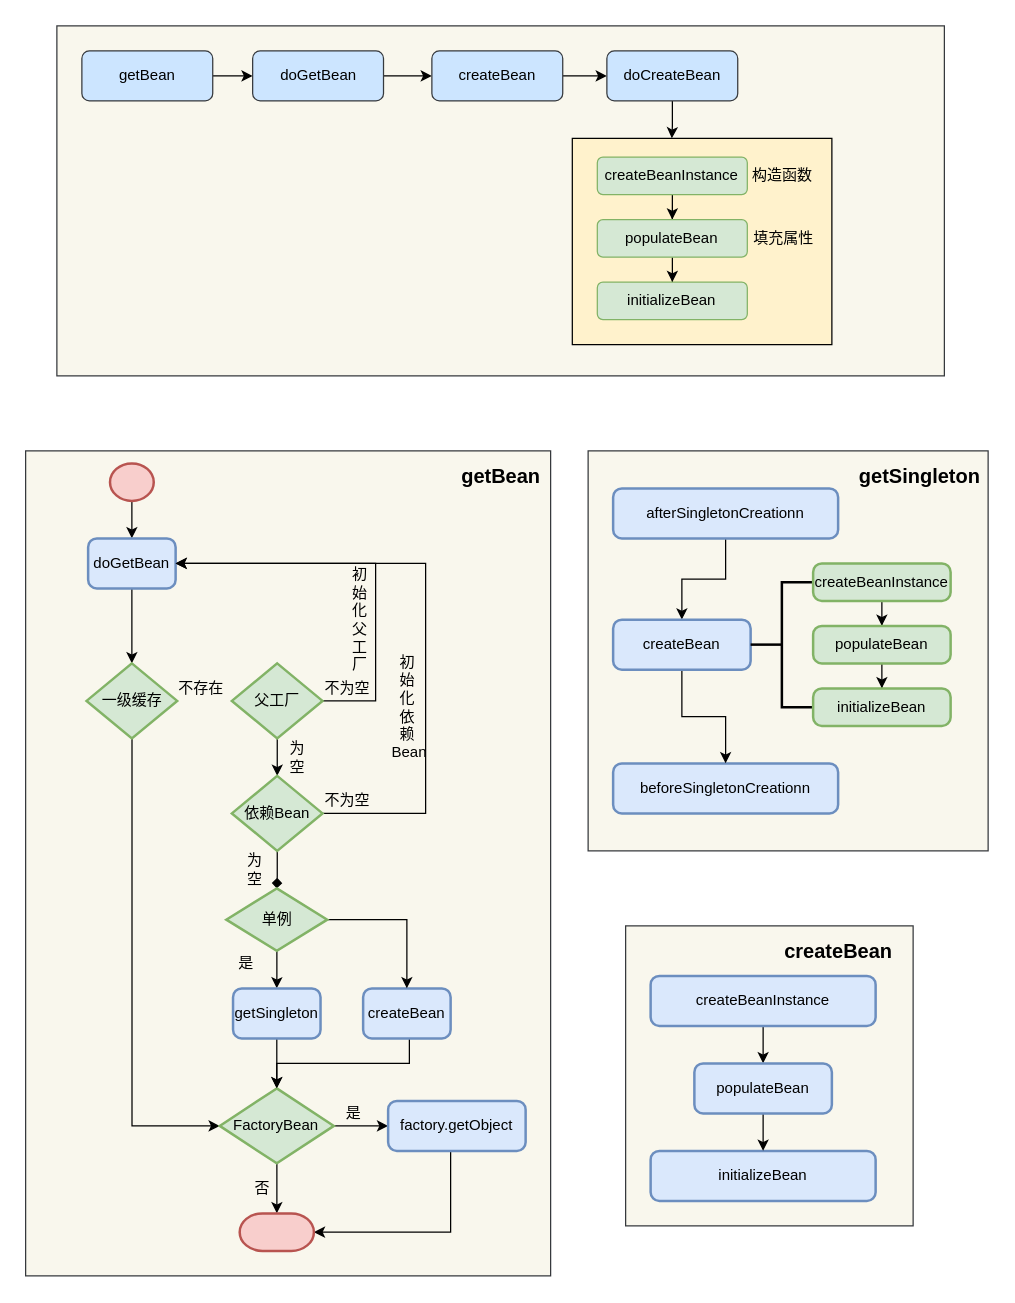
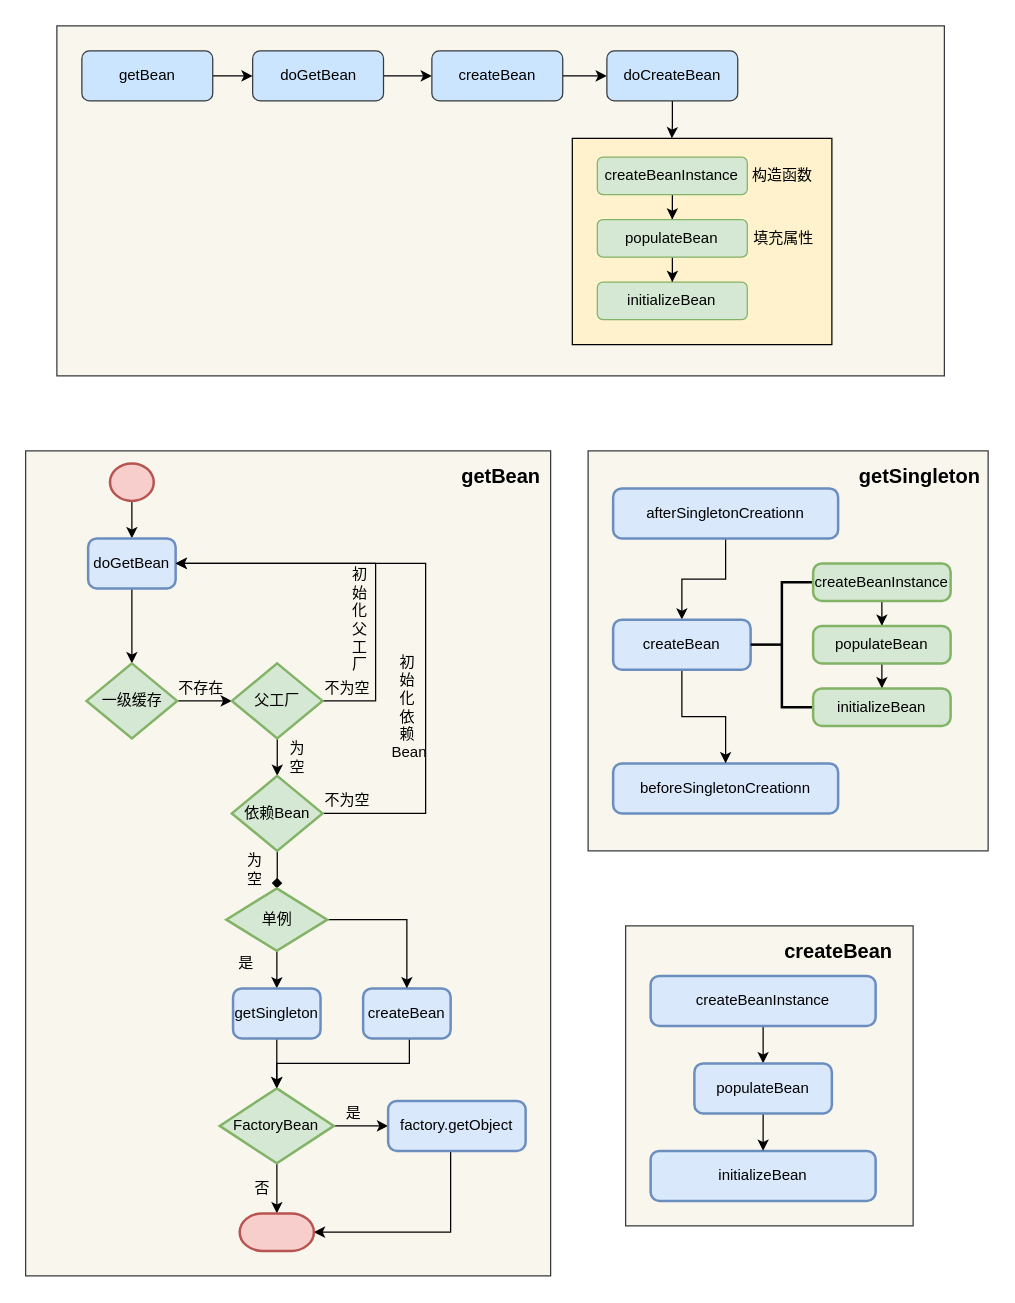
edge "一级缓存" -> "父工厂": added
edge "一级缓存" -> "FactoryBean": removed
